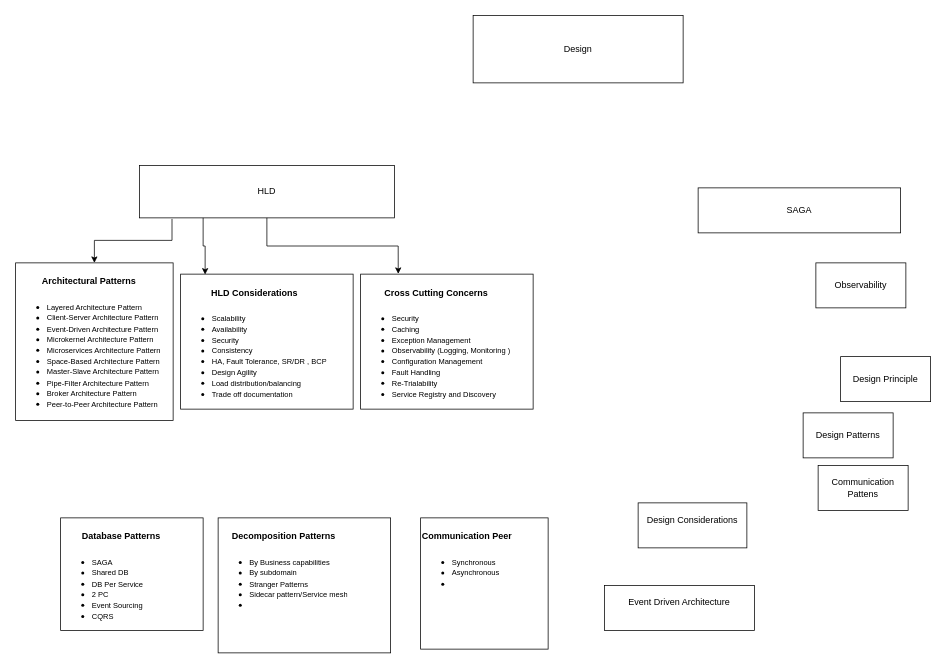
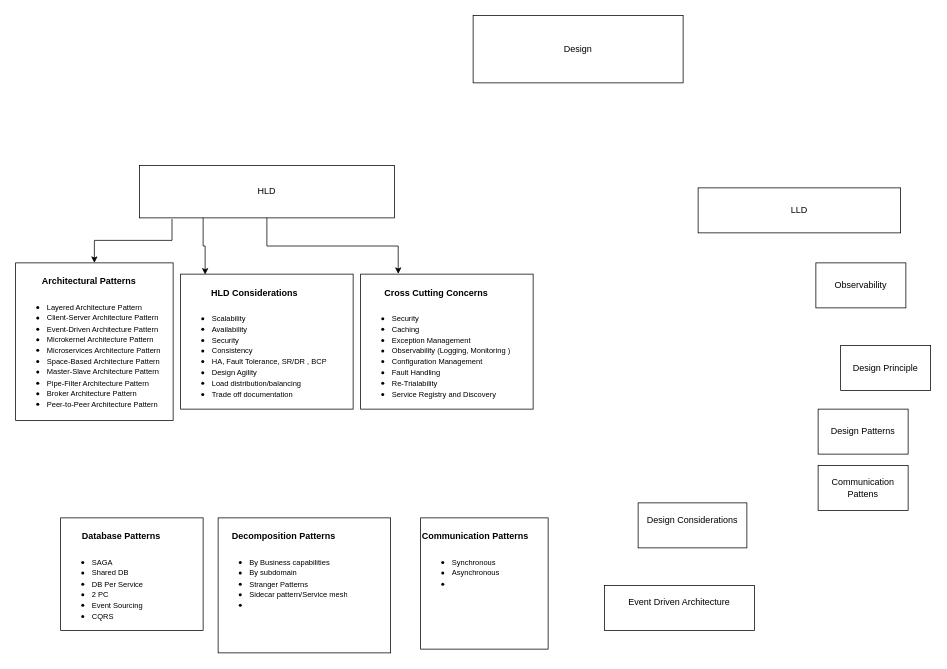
node "SAGA": label "SAGA" -> "LLD"
node "Design Principle": moved (885, 379) -> (885, 368)
node "Design Patterns": moved (848, 435) -> (863, 432)
node "Communication Peer Synchronous Asynchronous": label "Communication Peer Synchronous Asynchronous" -> "Communication Patterns Synchronous Asynchronous"
